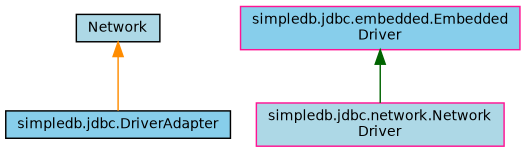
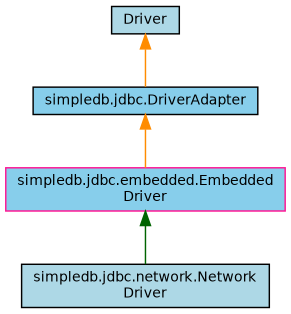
node "Network": label "Network" -> "Driver"
node "simpledb.jdbc.network.Network Driver": color deeppink -> black
edge "simpledb.jdbc.embedded.Embedded Driver" -> "simpledb.jdbc.DriverAdapter": added
